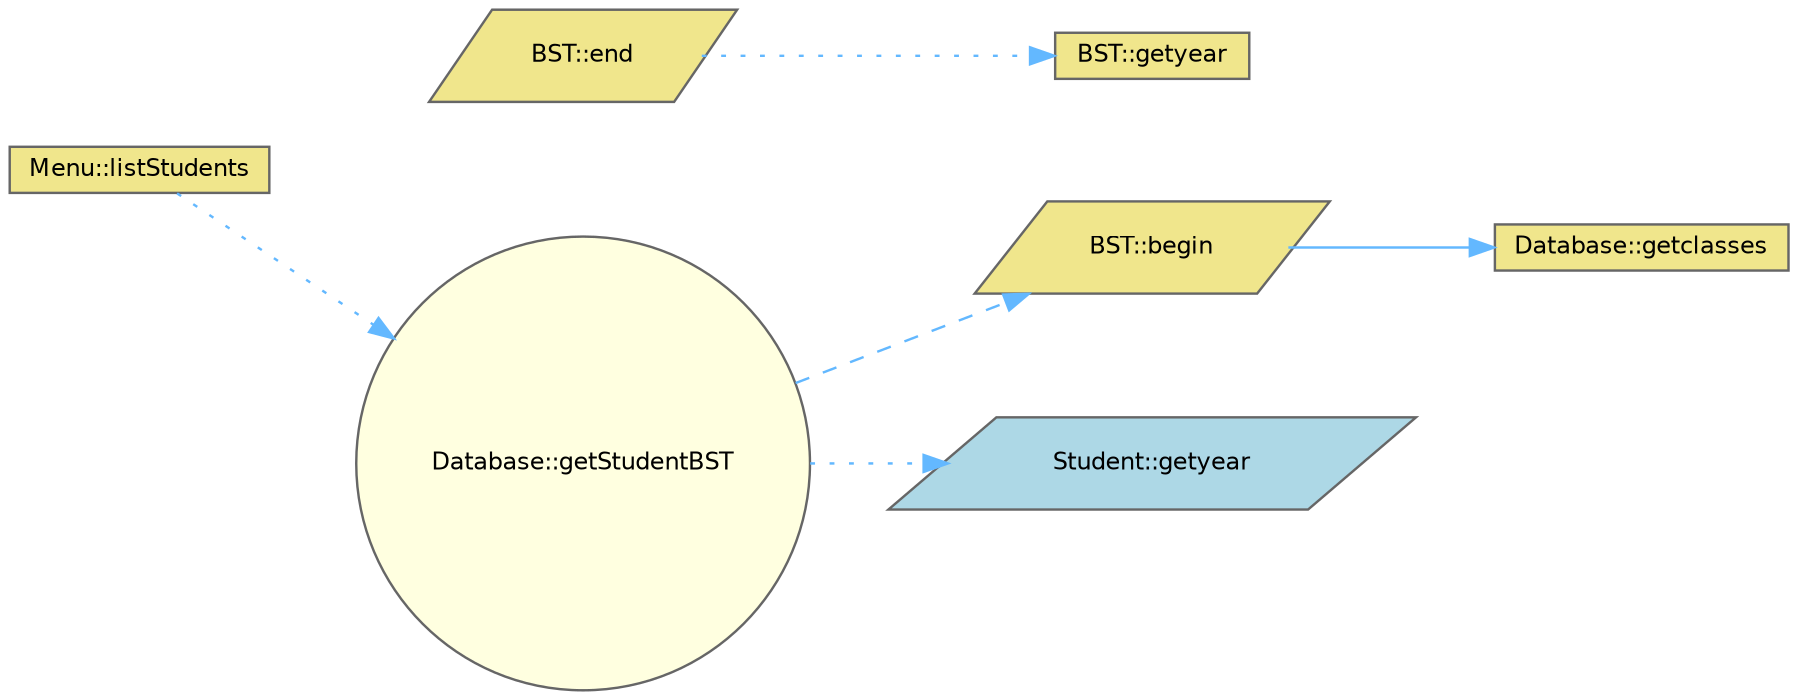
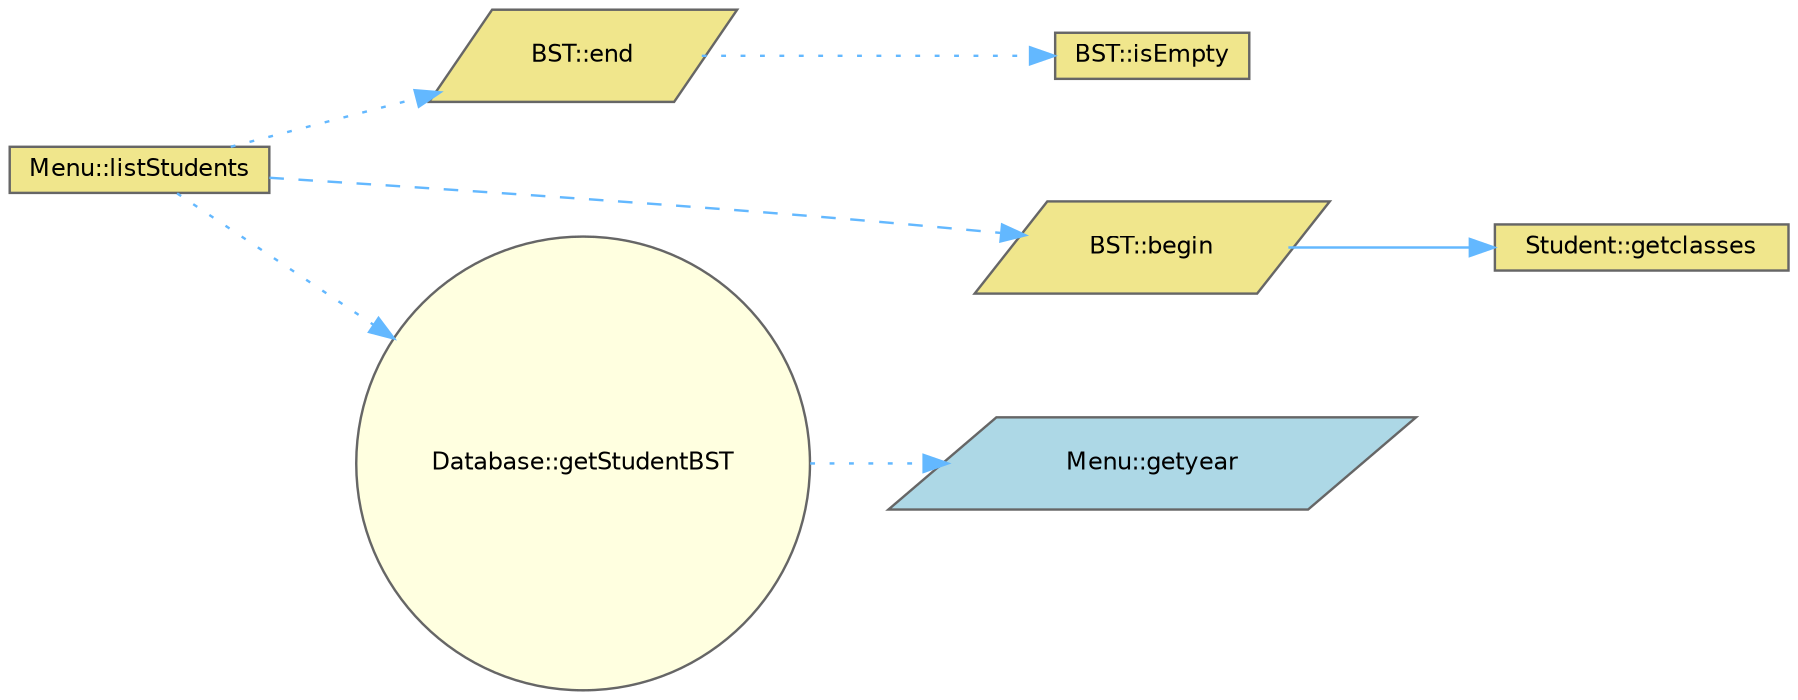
node "BST::getyear": label "BST::getyear" -> "BST::isEmpty"
edge "Menu::listStudents" -> "BST::end": added
node "Database::getclasses": label "Database::getclasses" -> "Student::getclasses"
edge "Database::getStudentBST" -> "BST::begin": now "Menu::listStudents" -> "BST::begin"
node "Student::getyear": label "Student::getyear" -> "Menu::getyear"
